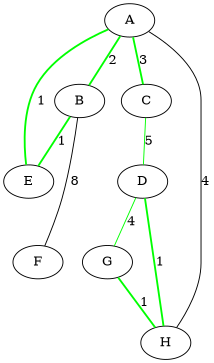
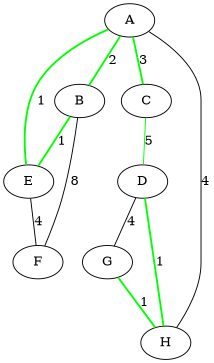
edge "E" -- "F": added, label "4"
edge "D" -- "G": color green -> black
